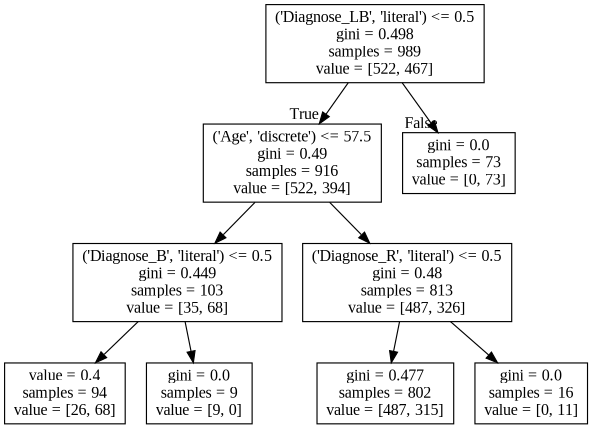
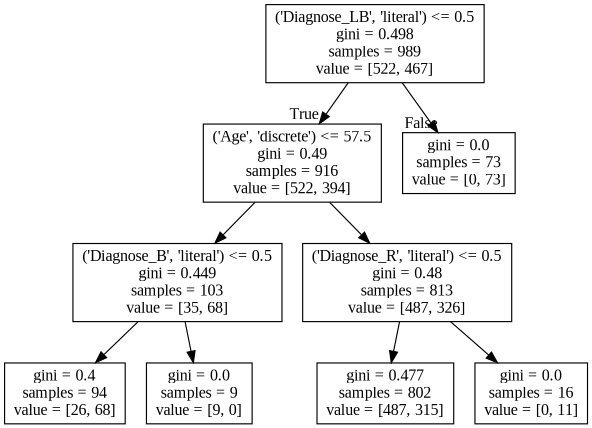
node "value = 0.4 samples = 94 value = [26, 68]": label "value = 0.4 samples = 94 value = [26, 68]" -> "gini = 0.4 samples = 94 value = [26, 68]"
